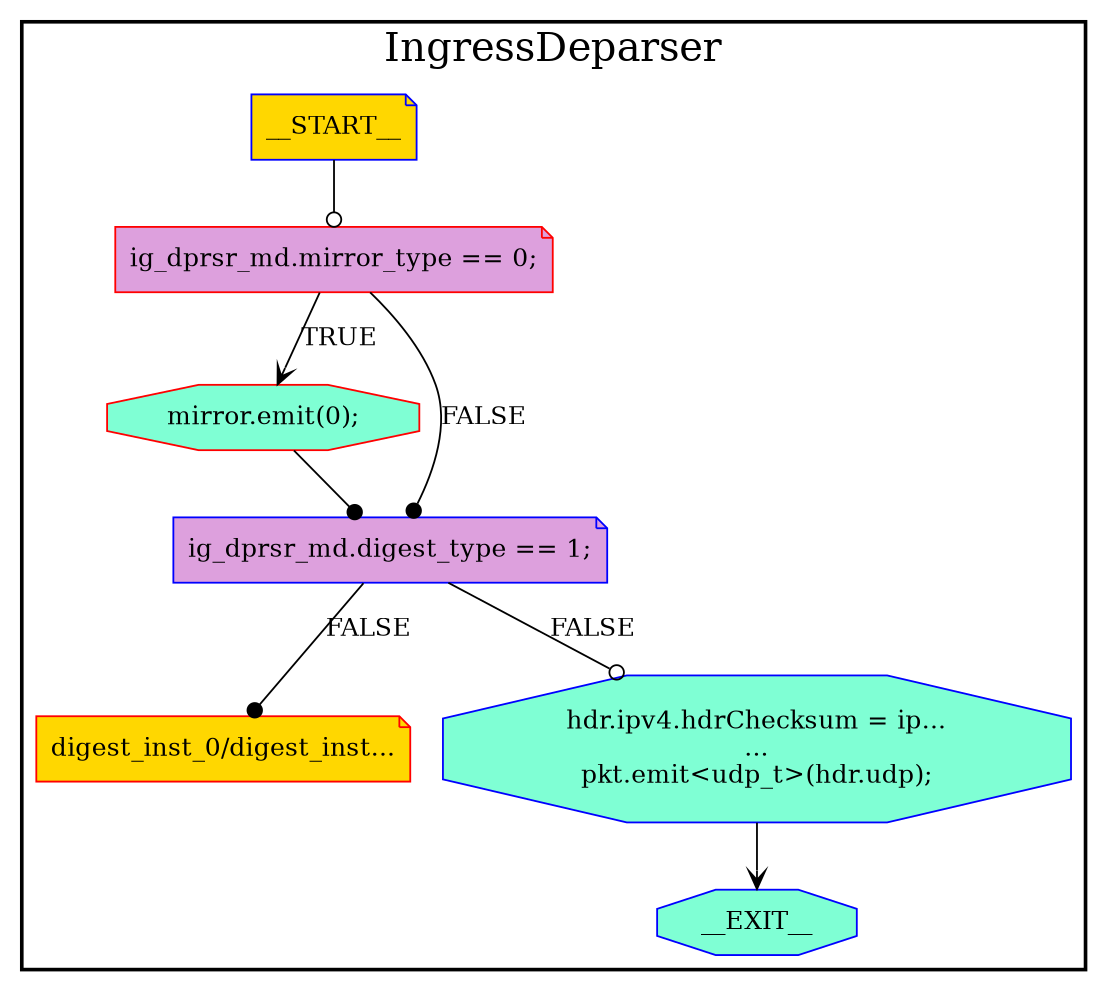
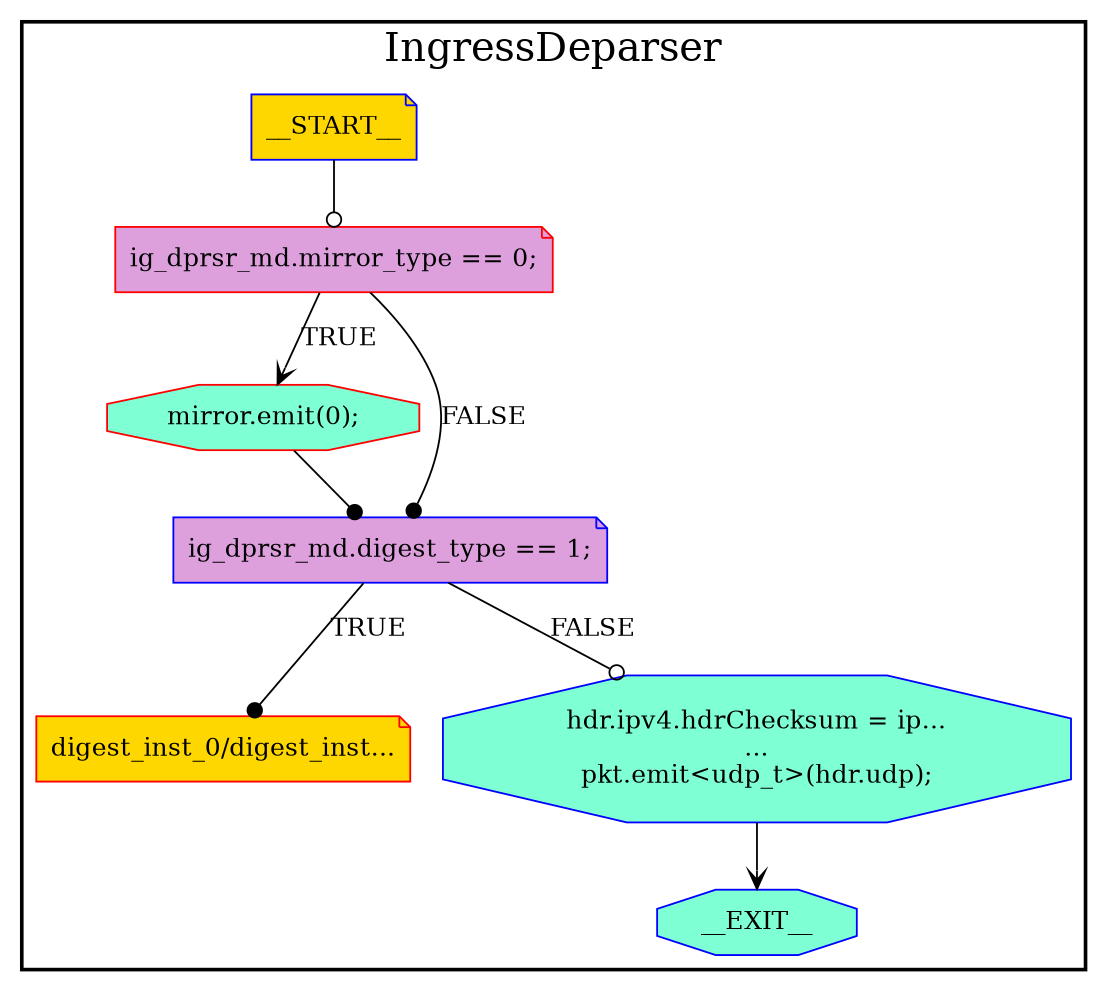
edge "ig_dprsr_md.digest_type == 1;" -> "digest_inst_0/digest_inst...": label "FALSE" -> "TRUE"
